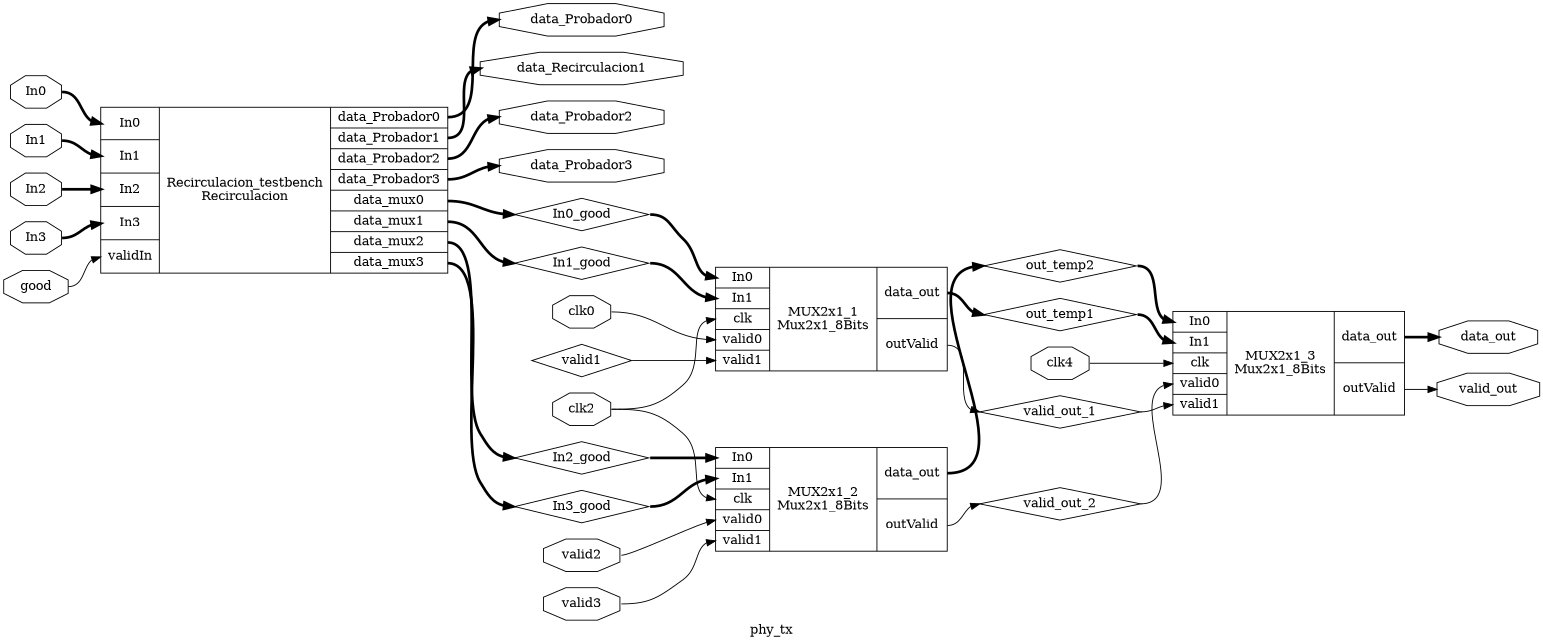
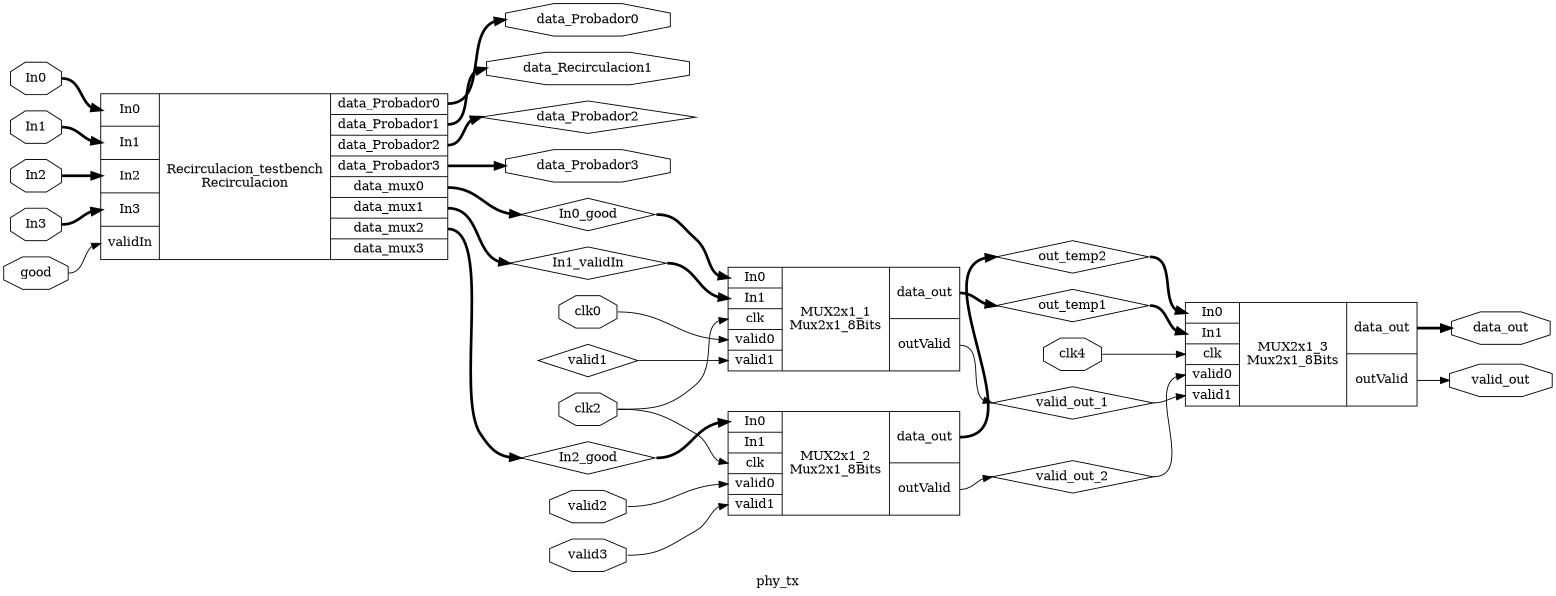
node "data_Probador2": shape octagon -> diamond
node "In1_good": label "In1_good" -> "In1_validIn"
node "In3_good": removed
